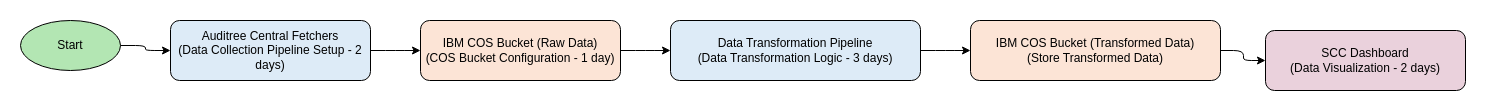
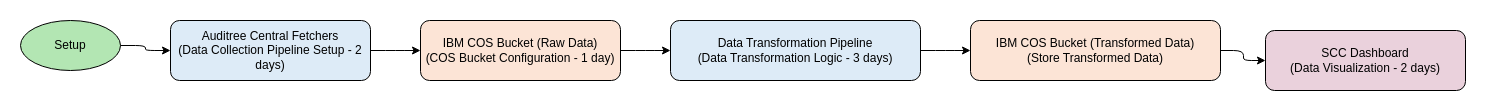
node "Start": label "Start" -> "Setup"
